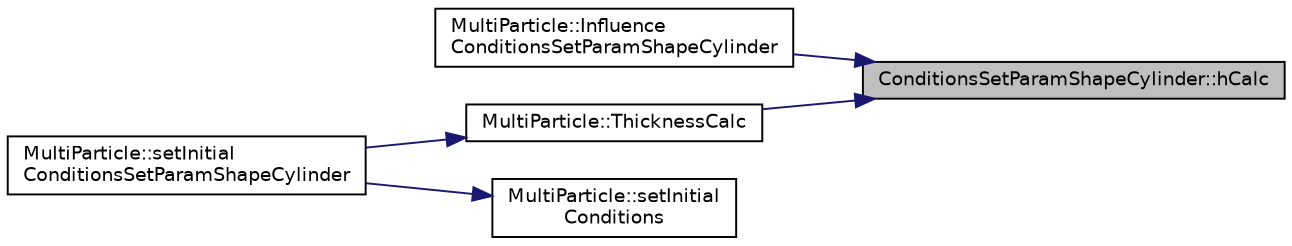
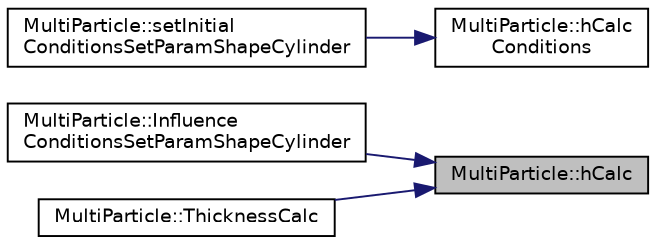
node "ConditionsSetParamShapeCylinder::hCalc": label "ConditionsSetParamShapeCylinder::hCalc" -> "MultiParticle::hCalc"
edge "MultiParticle::setInitial ConditionsSetParamShapeCylinder" -> "MultiParticle::ThicknessCalc": removed
node "MultiParticle::setInitial Conditions": label "MultiParticle::setInitial Conditions" -> "MultiParticle::hCalc Conditions"
